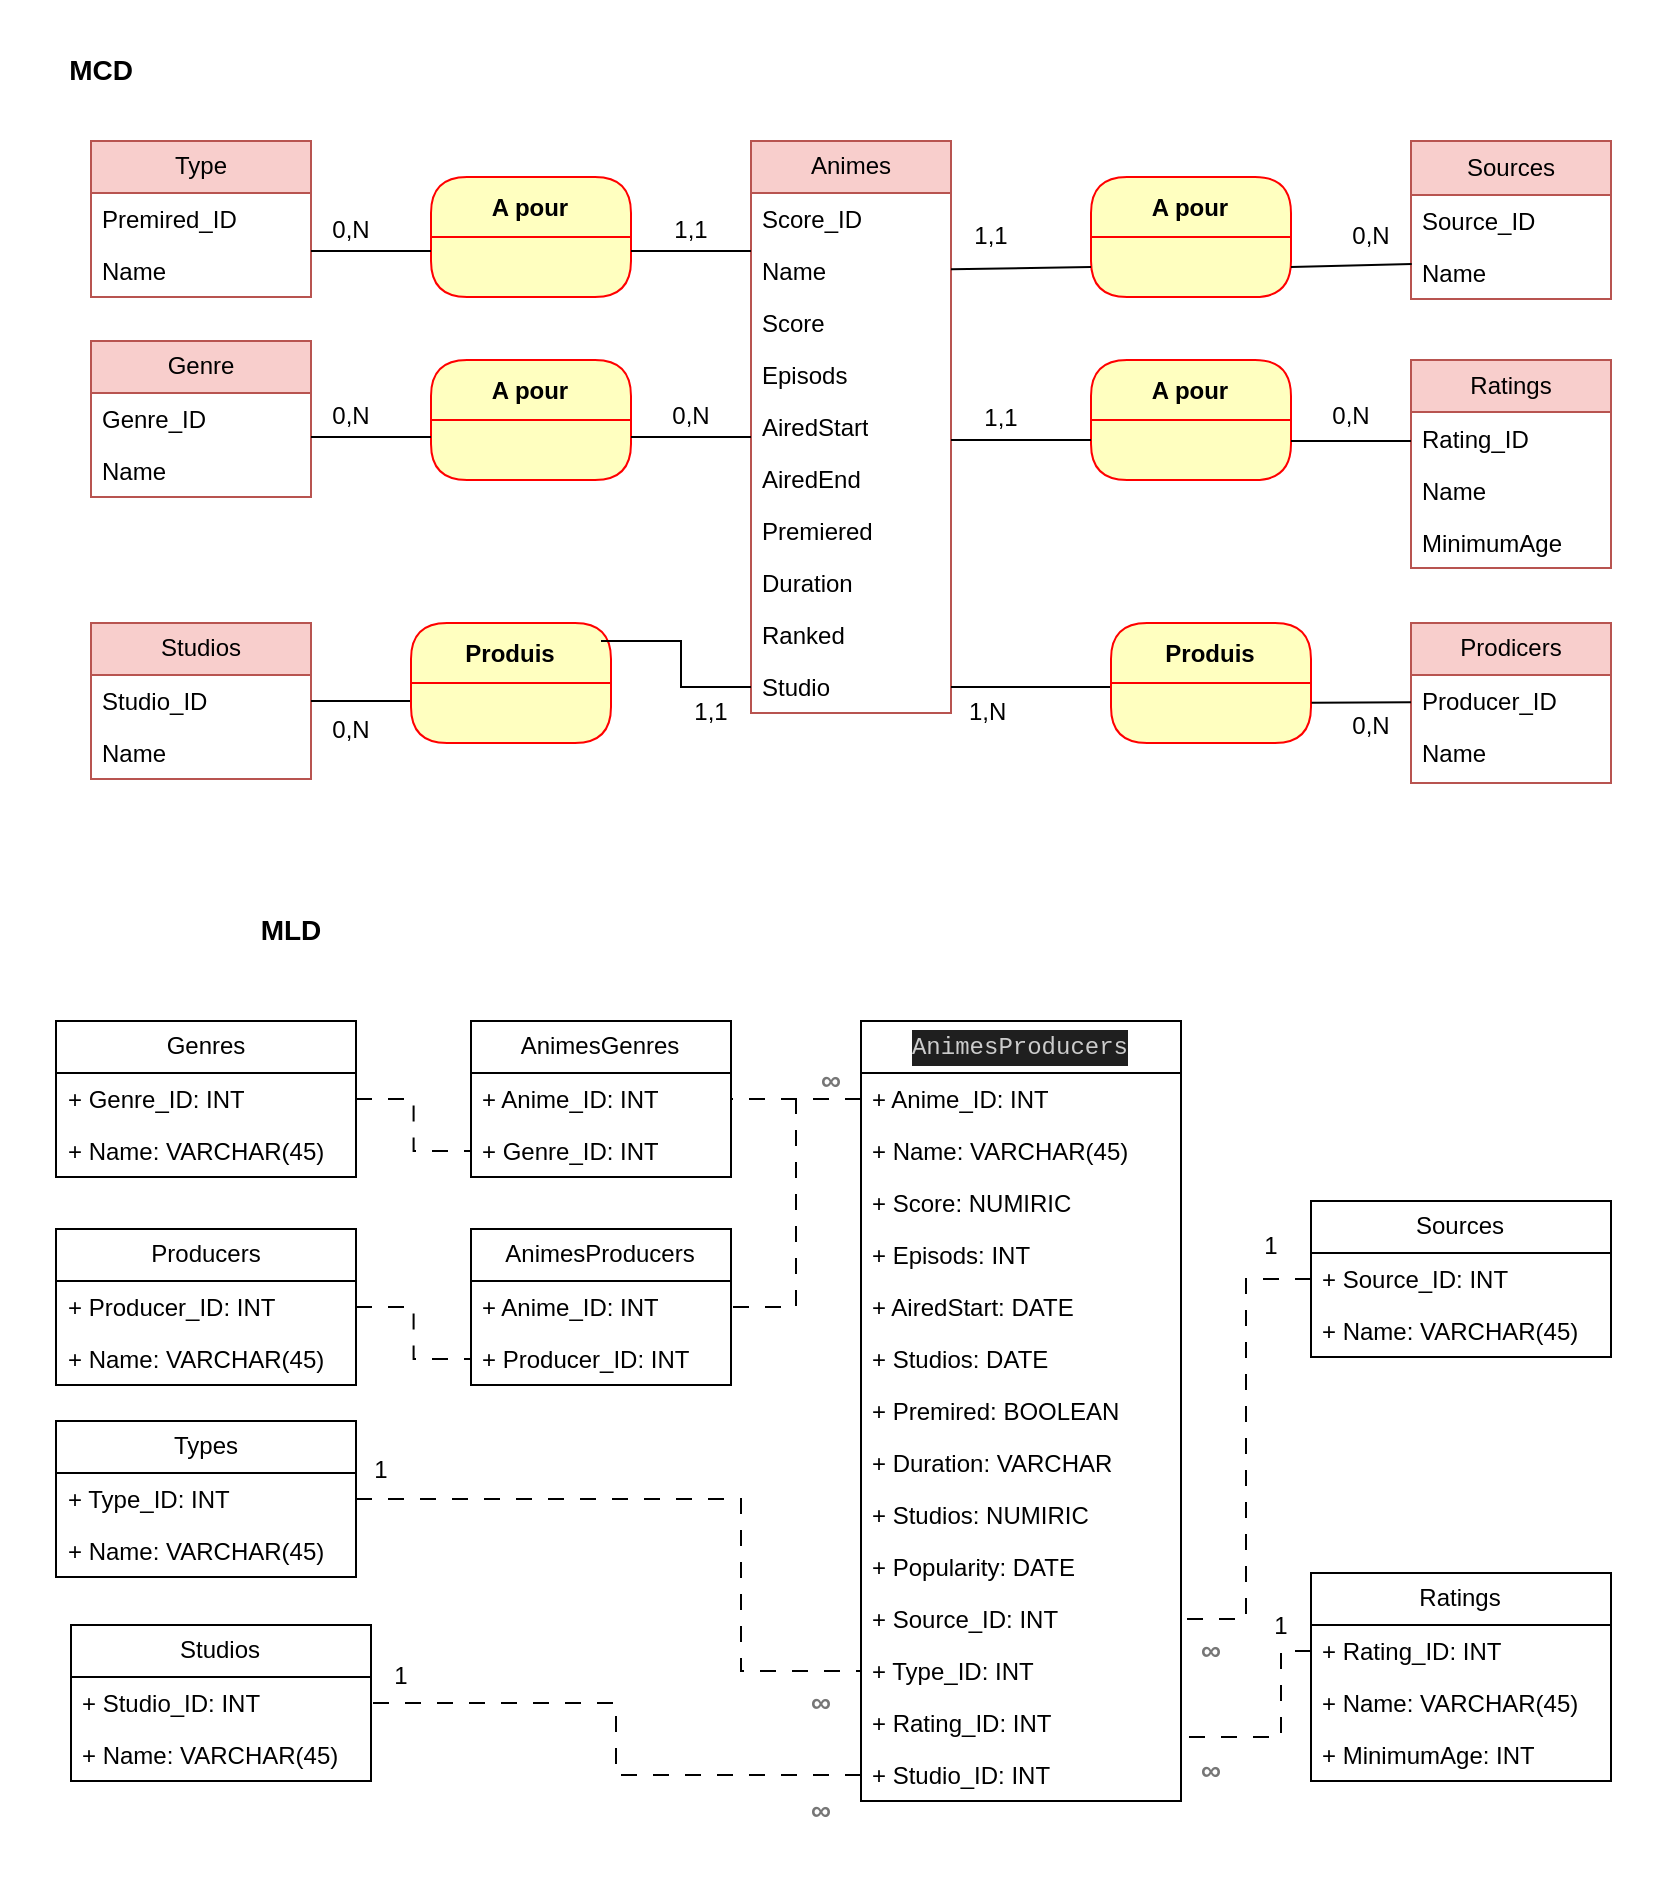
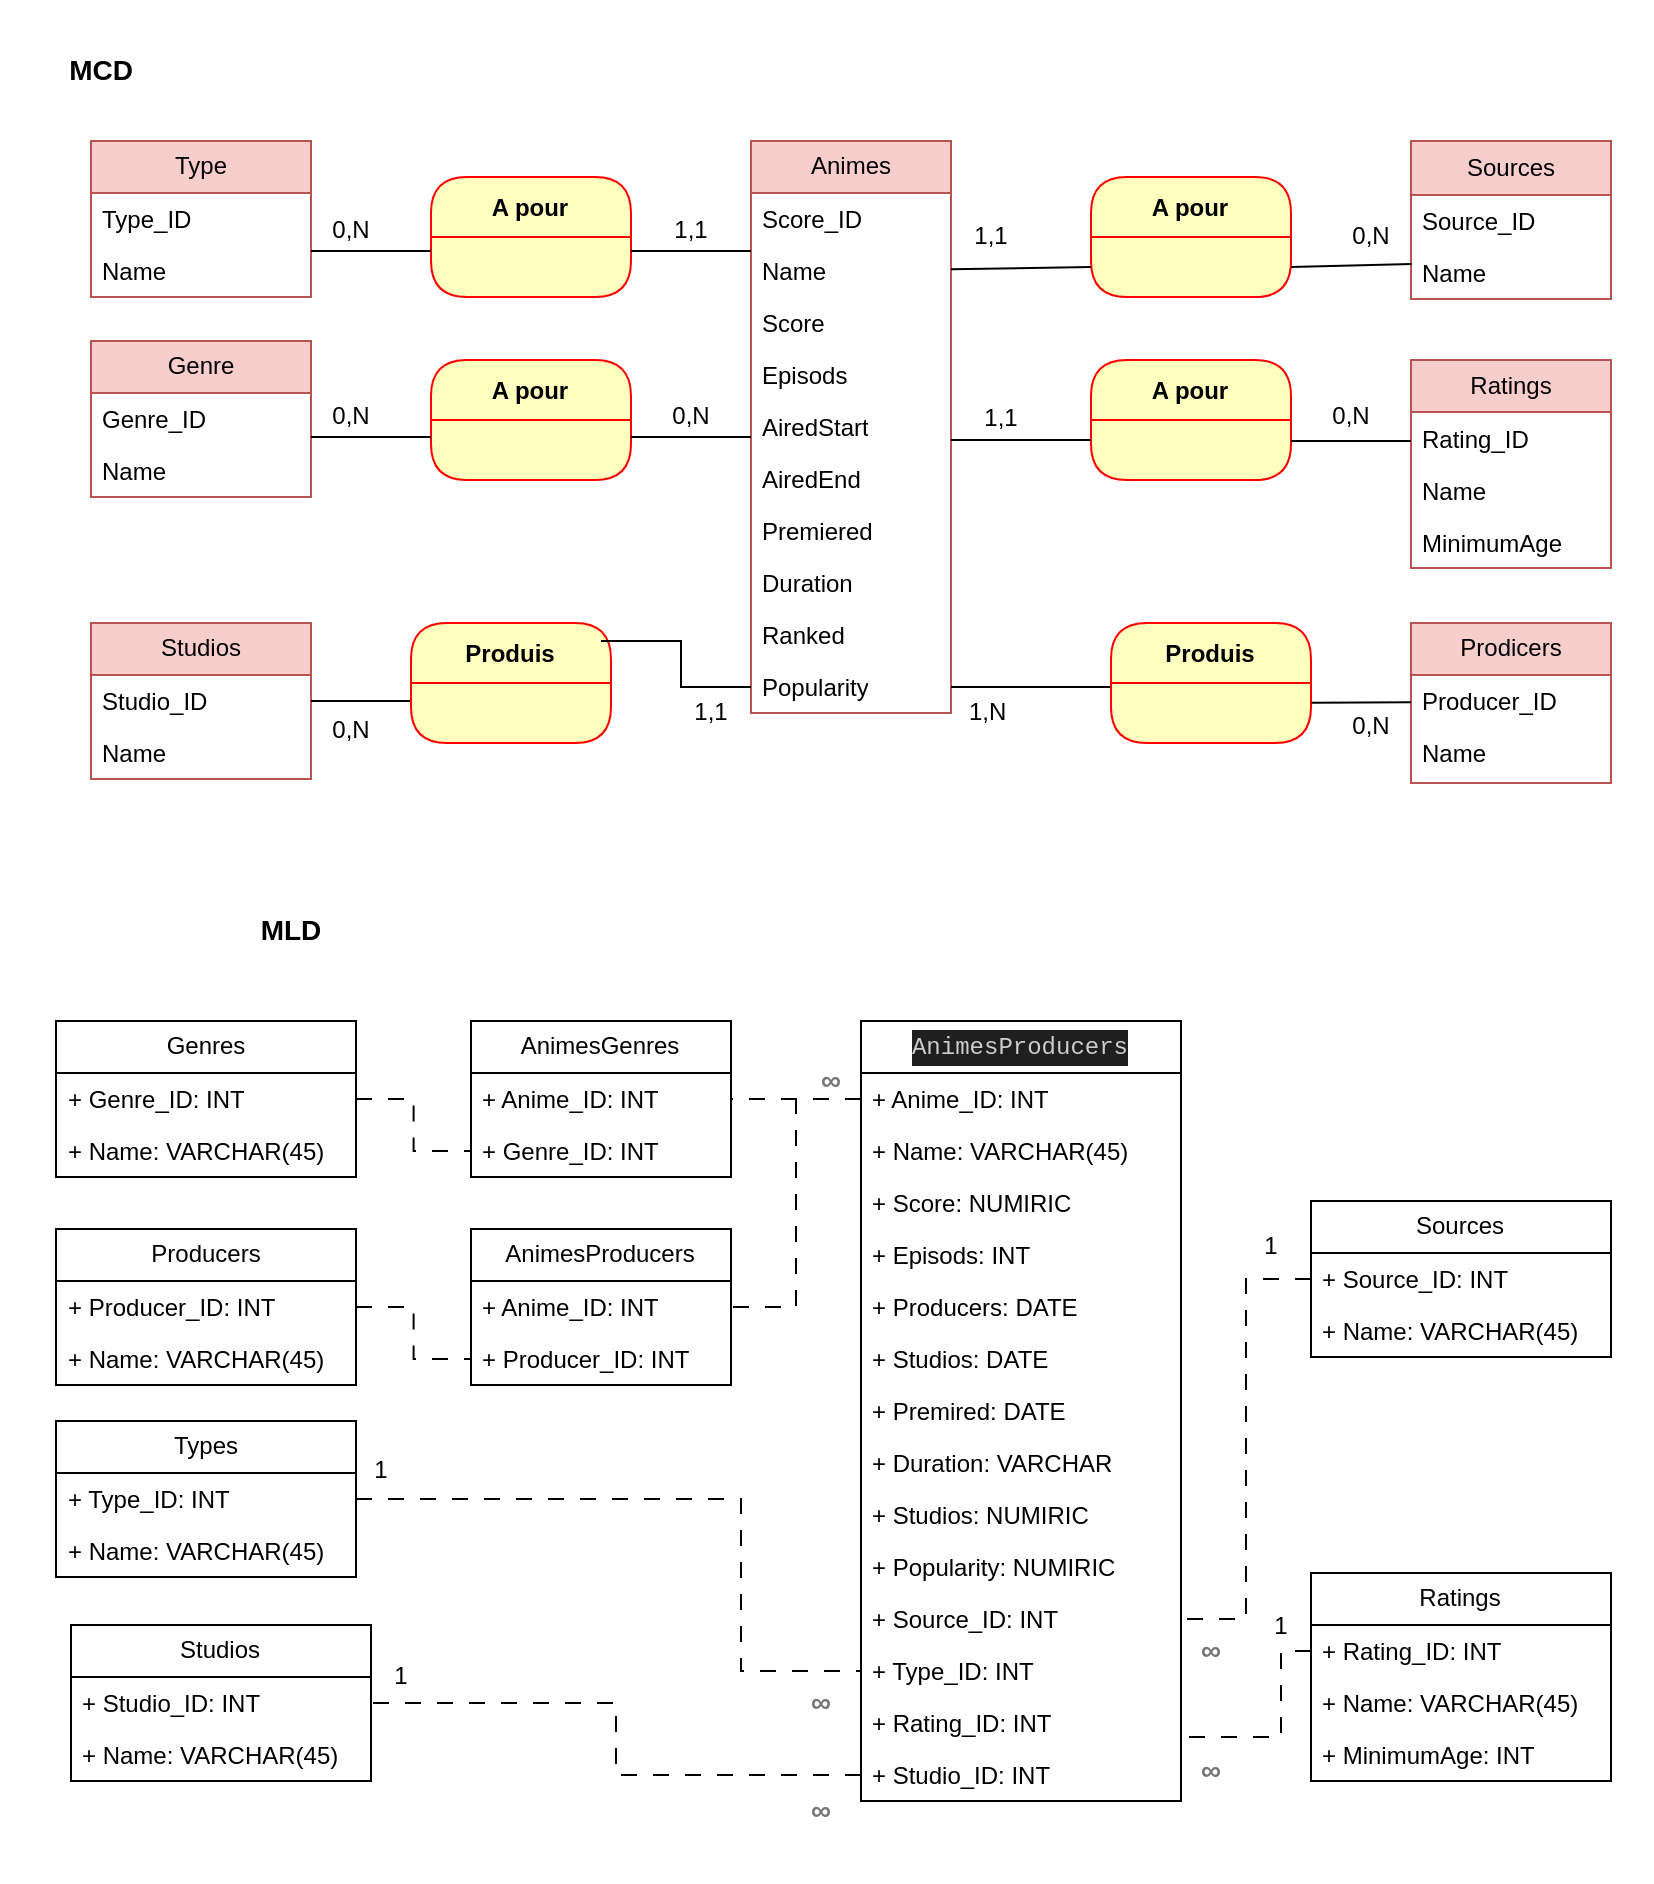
node "Premired_ID": label "Premired_ID" -> "Type_ID"
node "Studio": label "Studio" -> "Popularity"
node "+ AiredStart: DATE": label "+ AiredStart: DATE" -> "+ Producers: DATE"
node "+ Premired: BOOLEAN": label "+ Premired: BOOLEAN" -> "+ Premired: DATE"
node "+ Popularity: DATE": label "+ Popularity: DATE" -> "+ Popularity: NUMIRIC"
